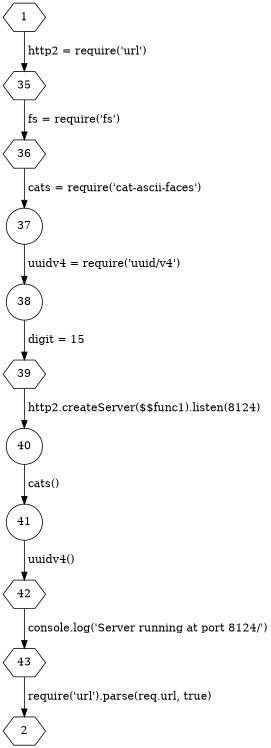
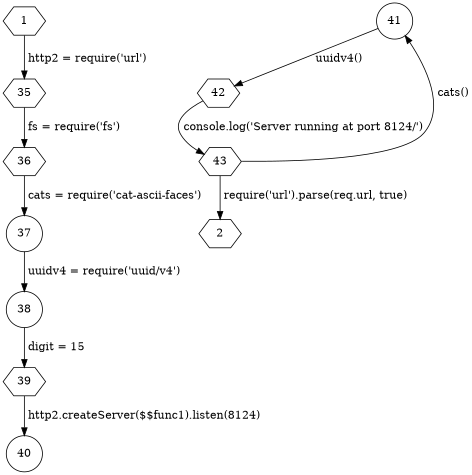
edge "40" -> "41": now "43" -> "41"
